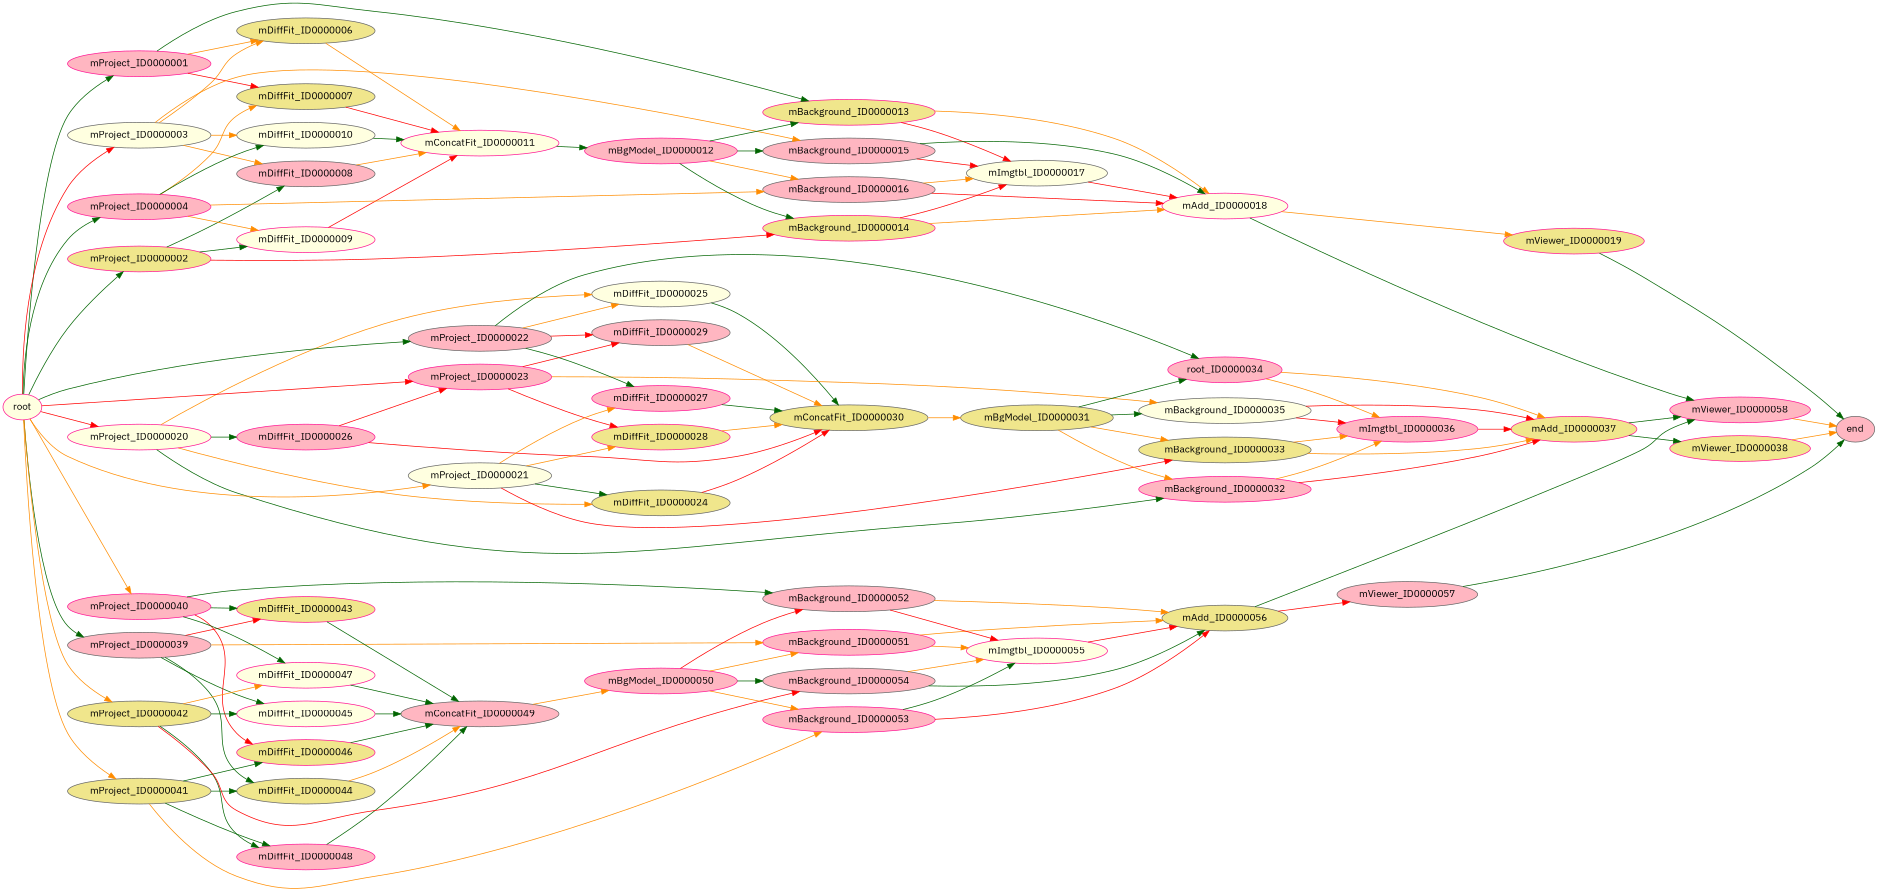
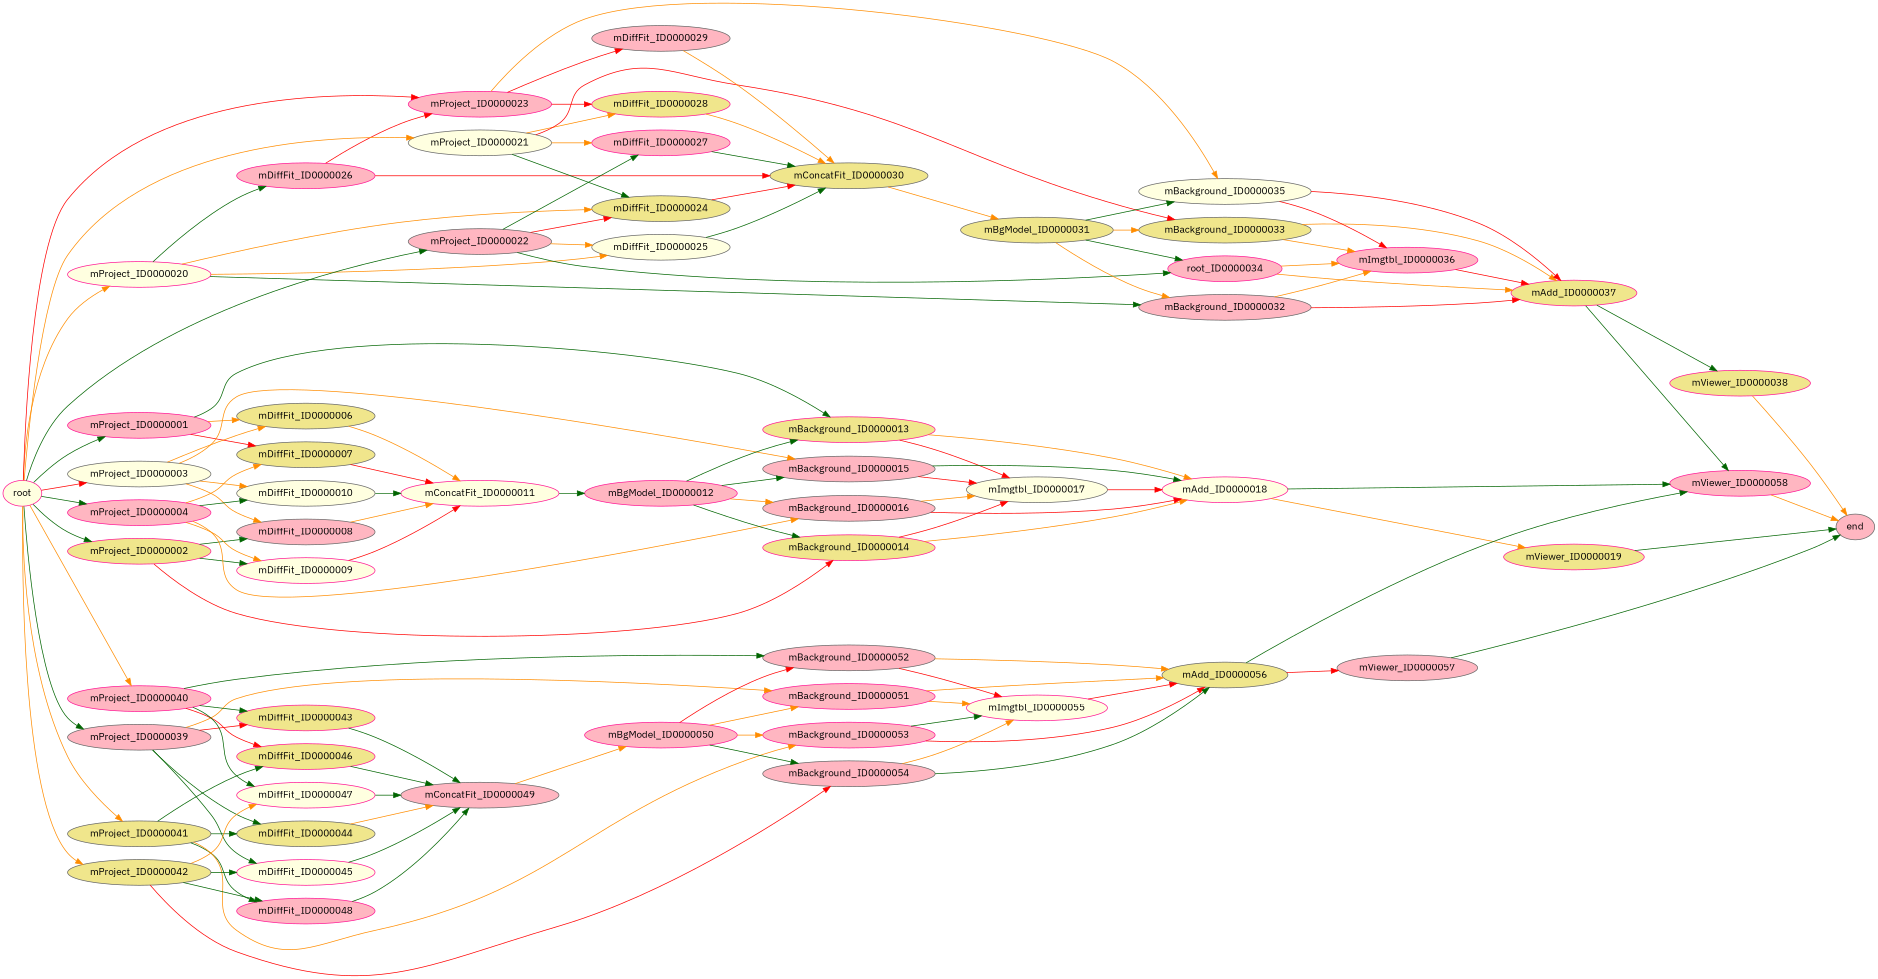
edge "mProject_ID0000022" -> "mDiffFit_ID0000029": now "mProject_ID0000022" -> "mDiffFit_ID0000024"
edge "root" -> "mProject_ID0000020": color red -> darkorange
node "mBackground_ID0000032": color deeppink -> gray40
